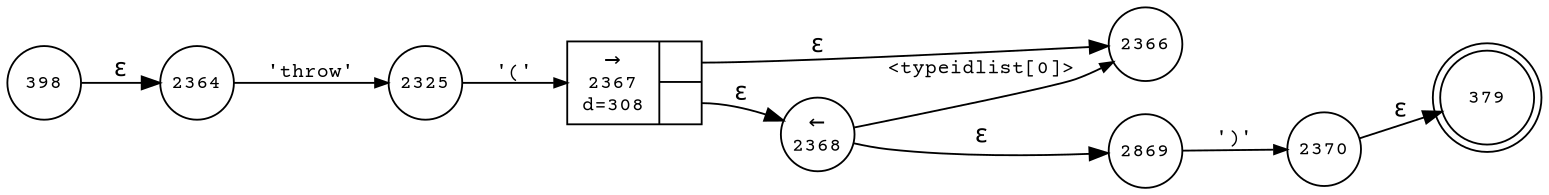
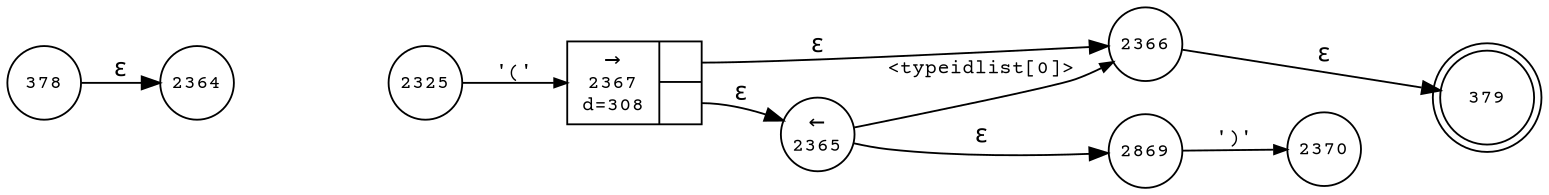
node "398": label "398" -> "378"
edge "2364" -> "2325": removed, label "'throw'"
edge "2370" -> "379": now "2366" -> "379"
node "← 2368": label "← 2368" -> "← 2365"
